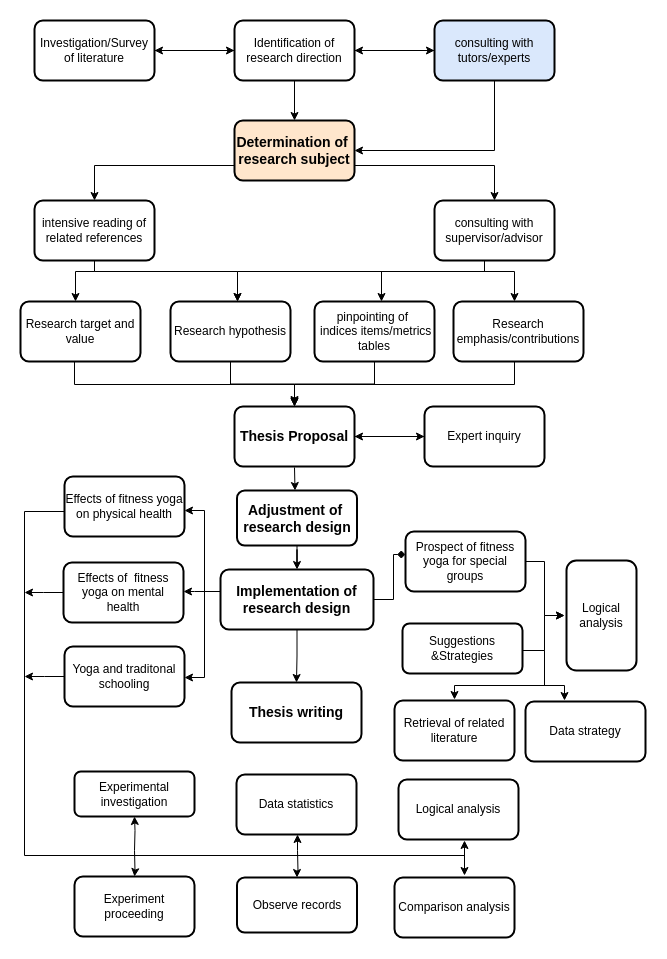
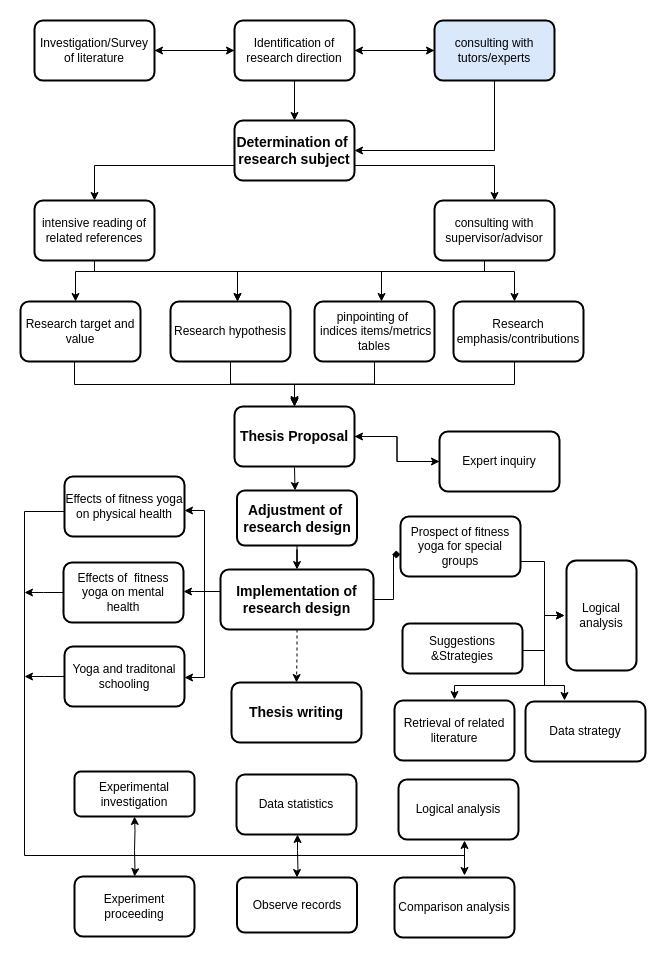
node "Determination of research subject": fillcolor #ffe6cc -> #ffffff
node "Expert inquiry": moved (485, 437) -> (500, 462)
node "Prospect of fitness yoga for special groups": moved (466, 562) -> (461, 547)
edge "Implementation of research design" -> "Thesis writing": style solid -> dashed
